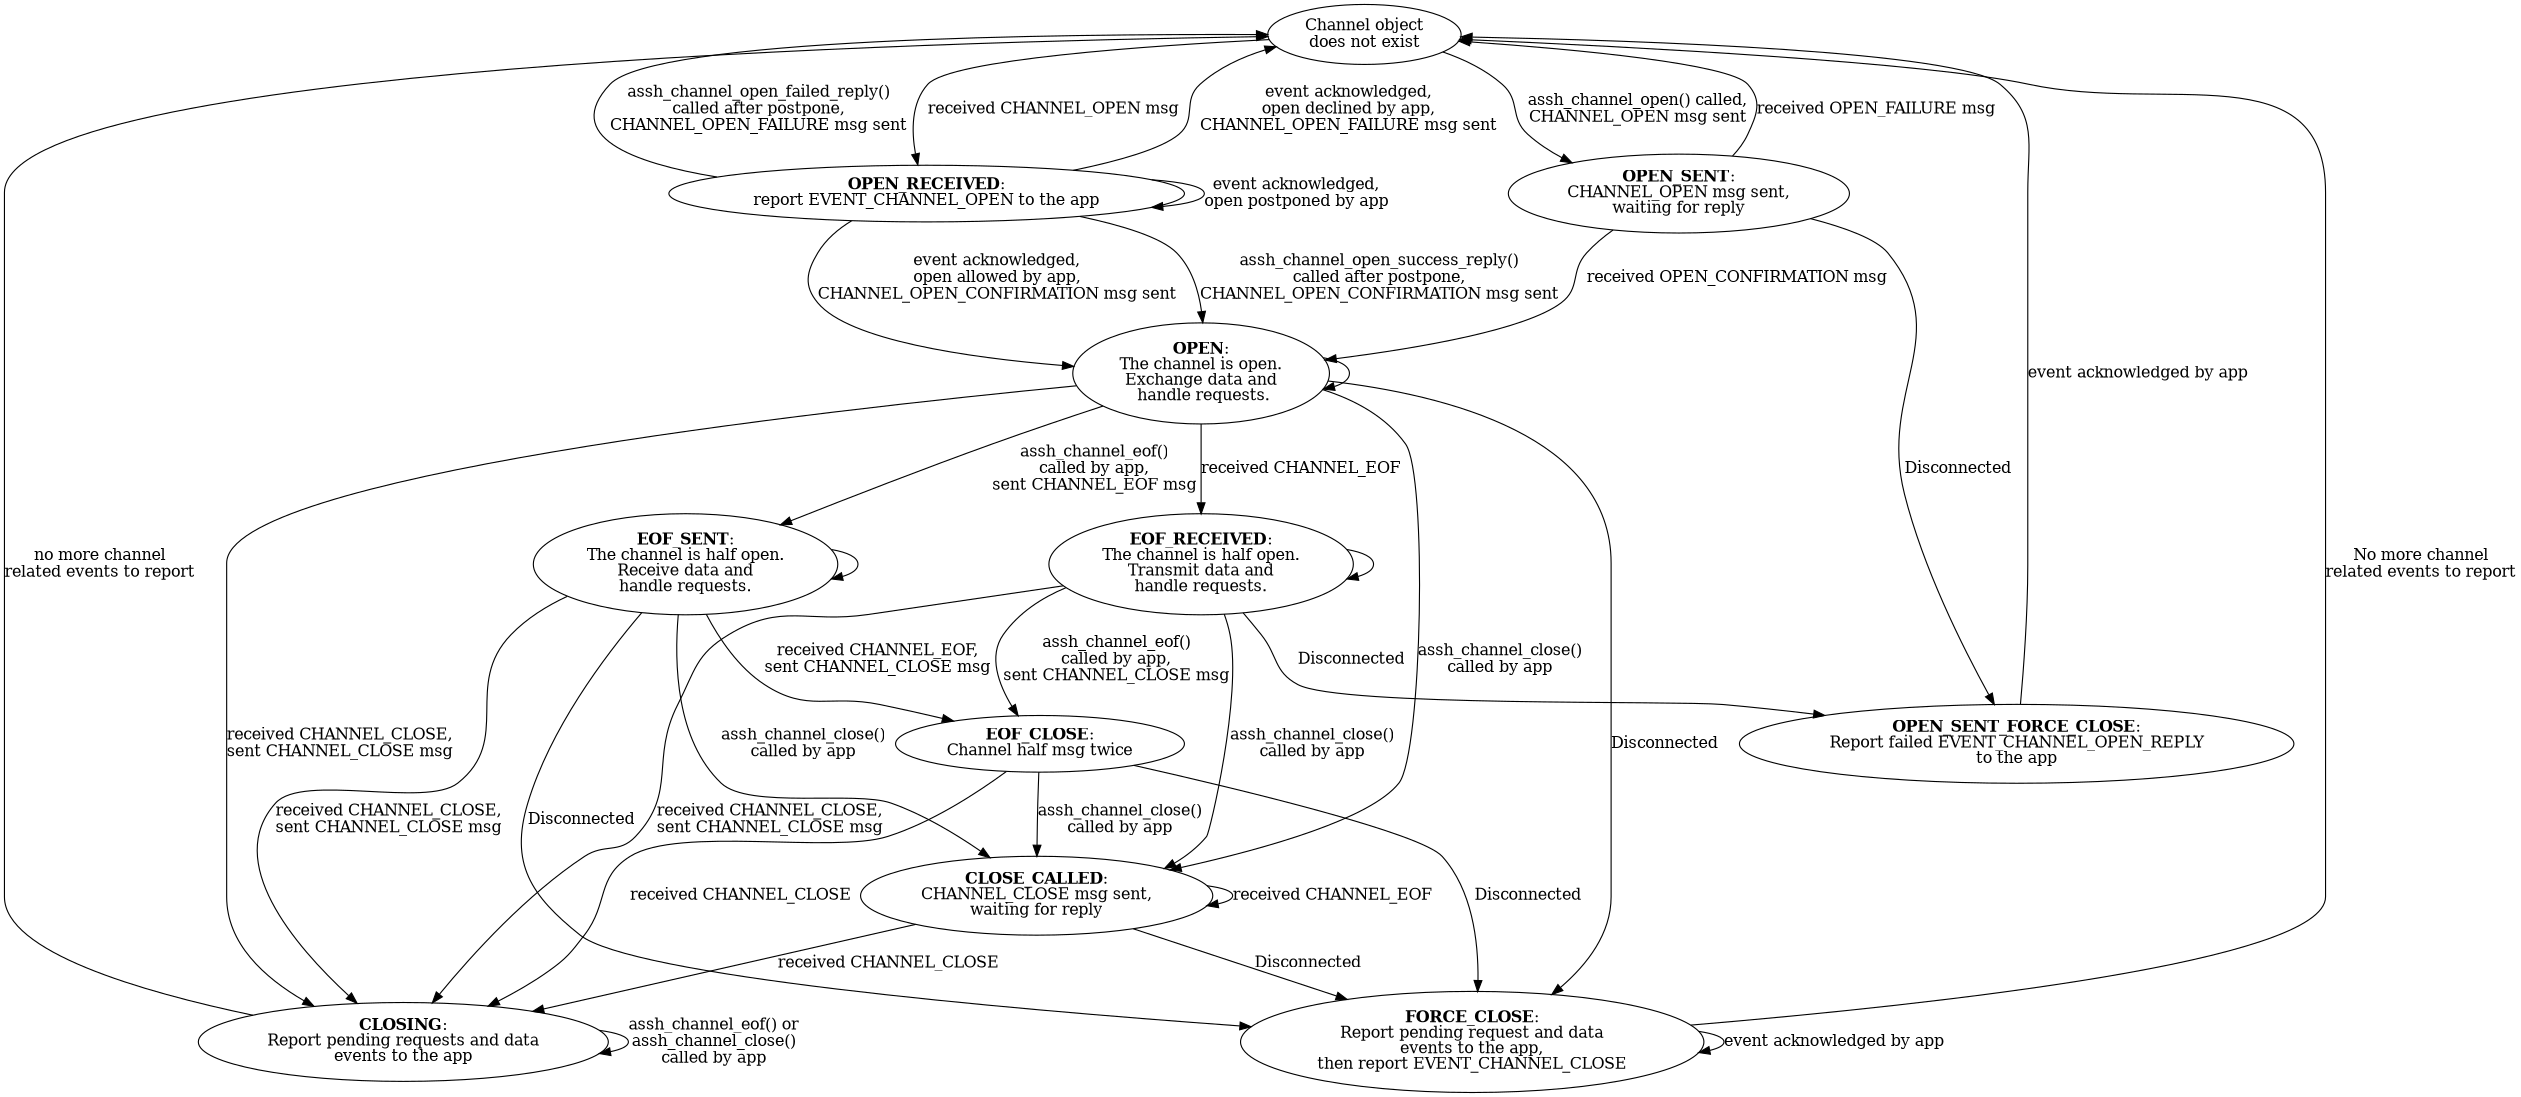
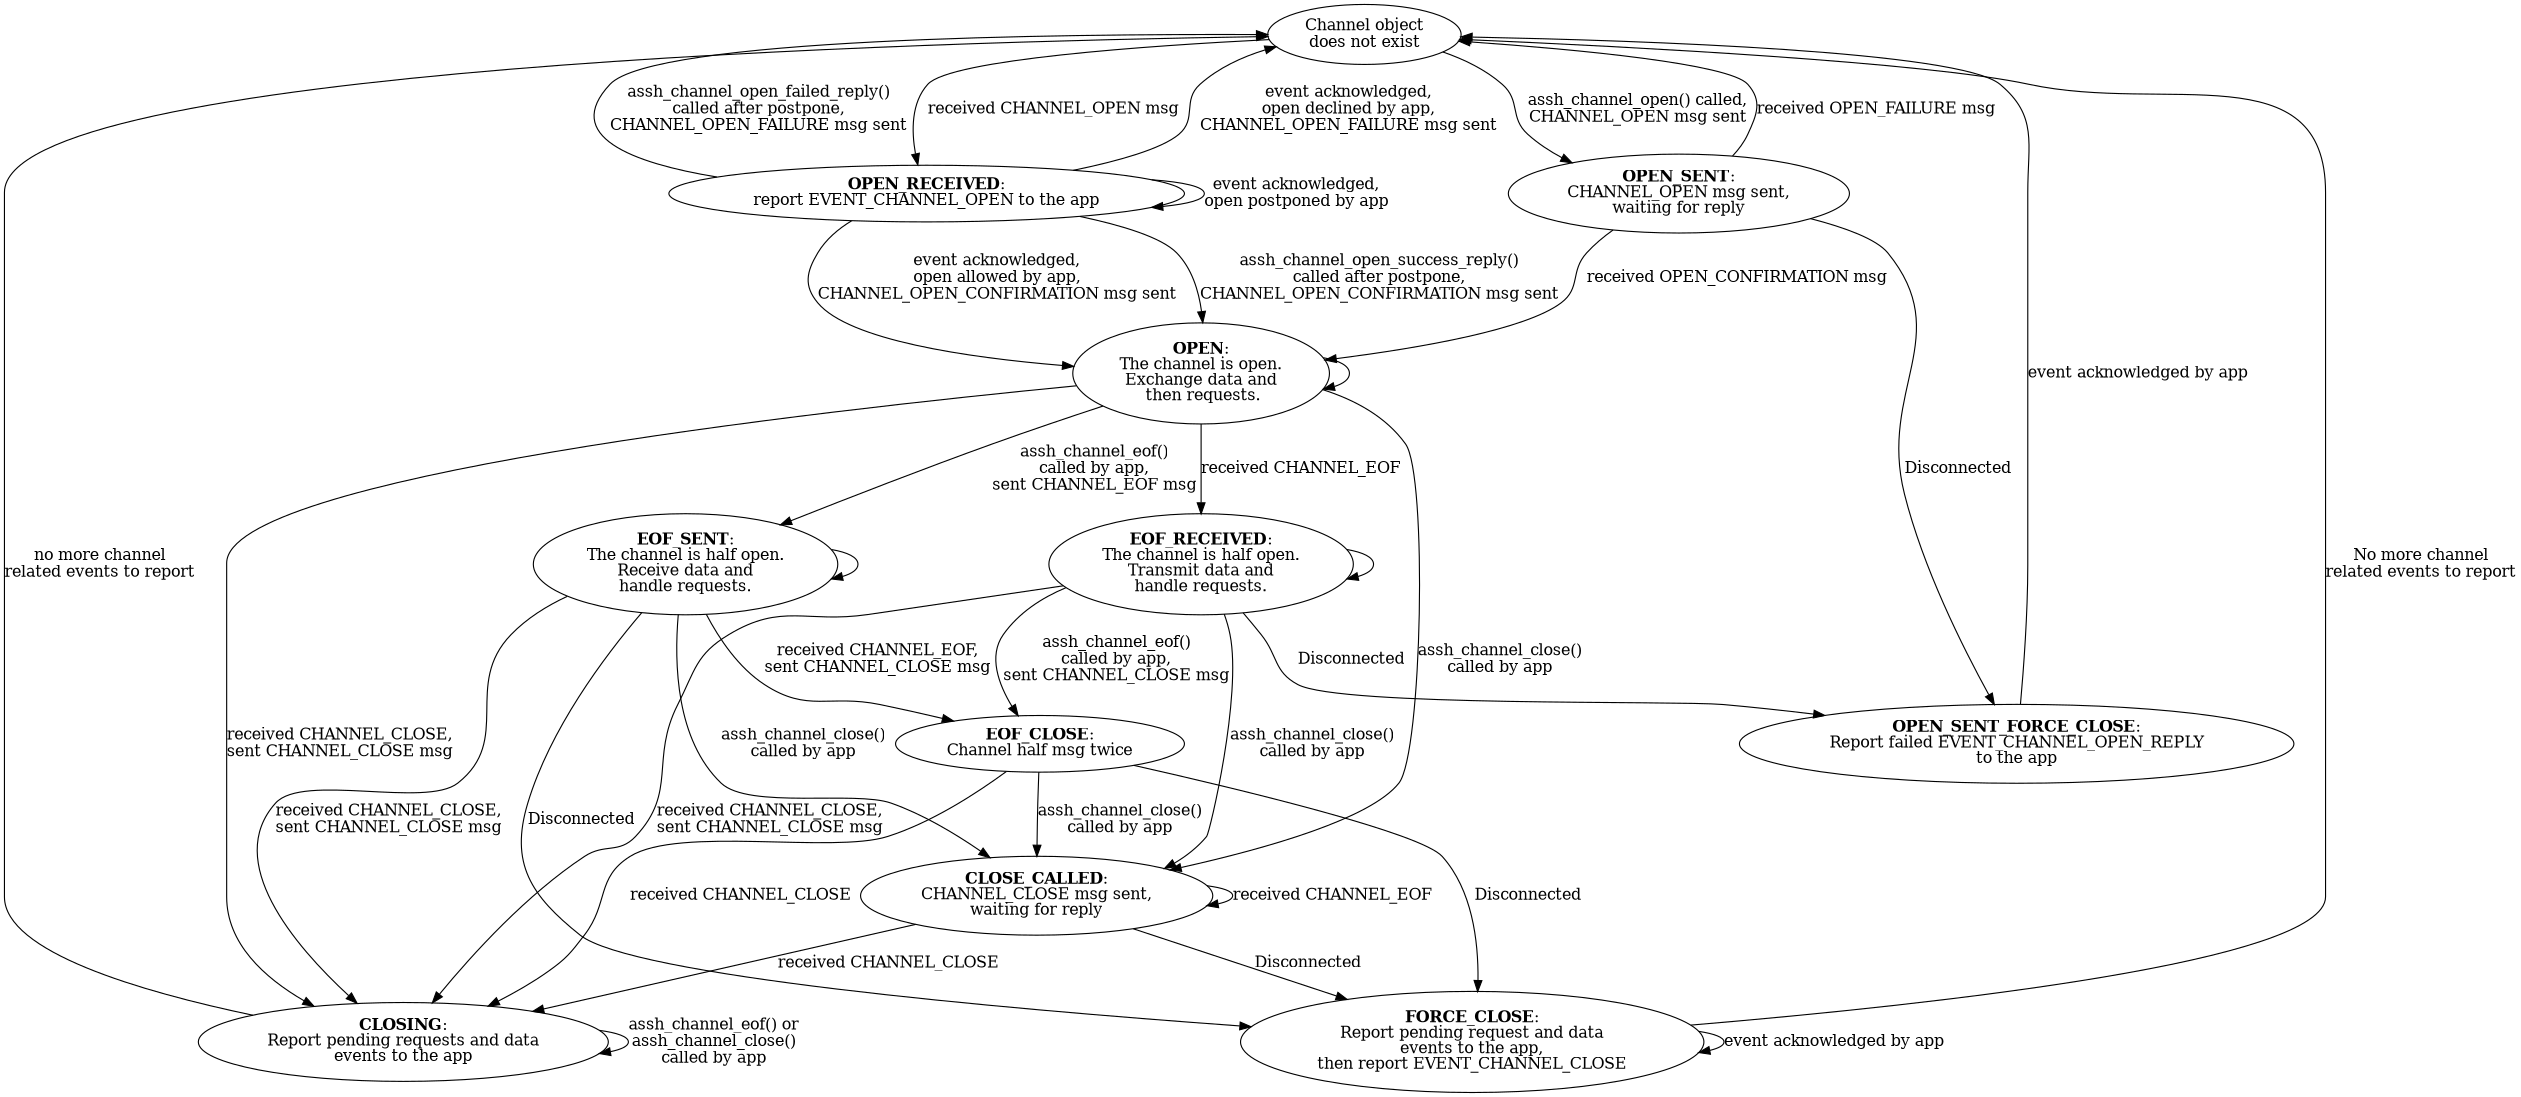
node "OPEN": text "handle requests." -> "then requests."
edge "OPEN" -> "FORCE_CLOSE": removed, label "Disconnected"
